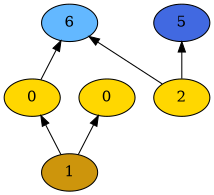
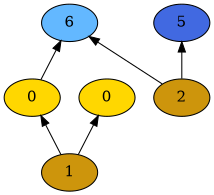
node "2": fillcolor gold -> darkgoldenrod3
